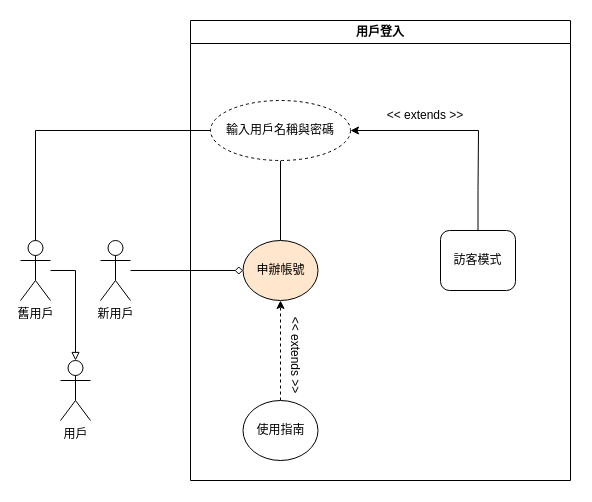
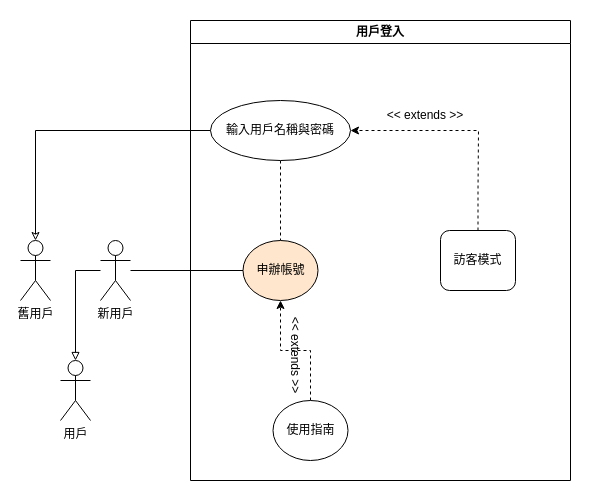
node "輸入用戶名稱與密碼": style dashed -> solid
edge "訪客模式" -> "輸入用戶名稱與密碼": style solid -> dashed
edge "輸入用戶名稱與密碼" -- "申辦帳號": style solid -> dashed
edge "輸入用戶名稱與密碼" -- "舊用戶": arrowhead none -> classic
edge "舊用戶" -> "用戶": removed
edge "新用戶" -> "用戶": added
edge "新用戶" -> "申辦帳號": arrowhead diamond -> none
node "使用指南": moved (281, 431) -> (311, 431)
